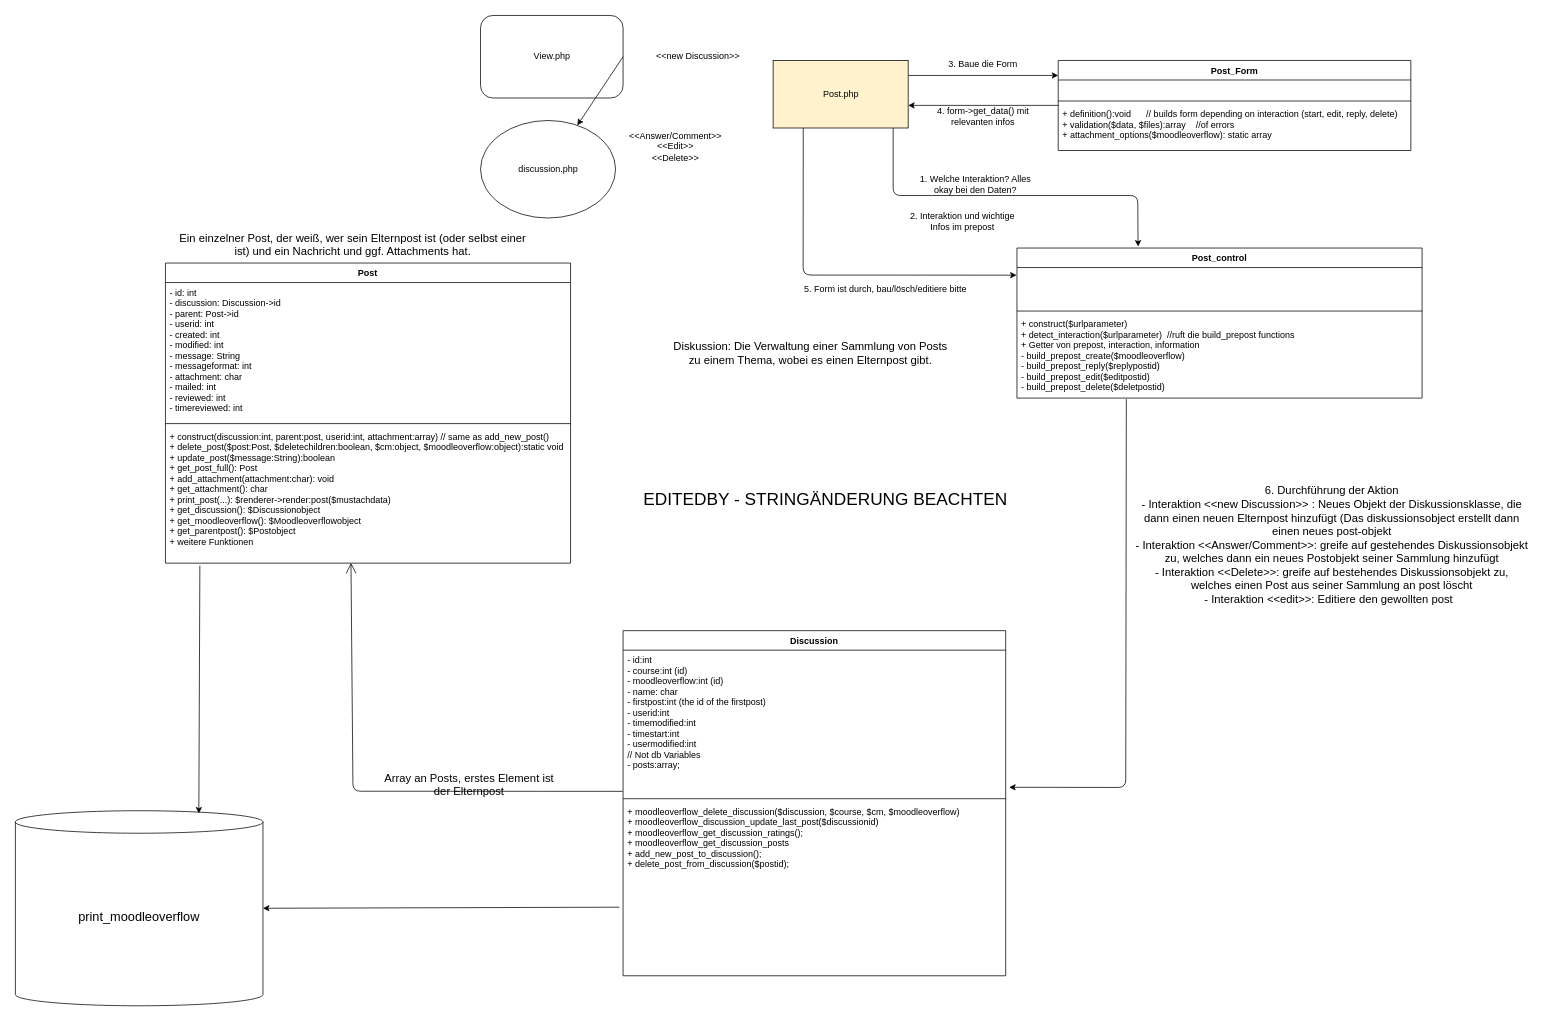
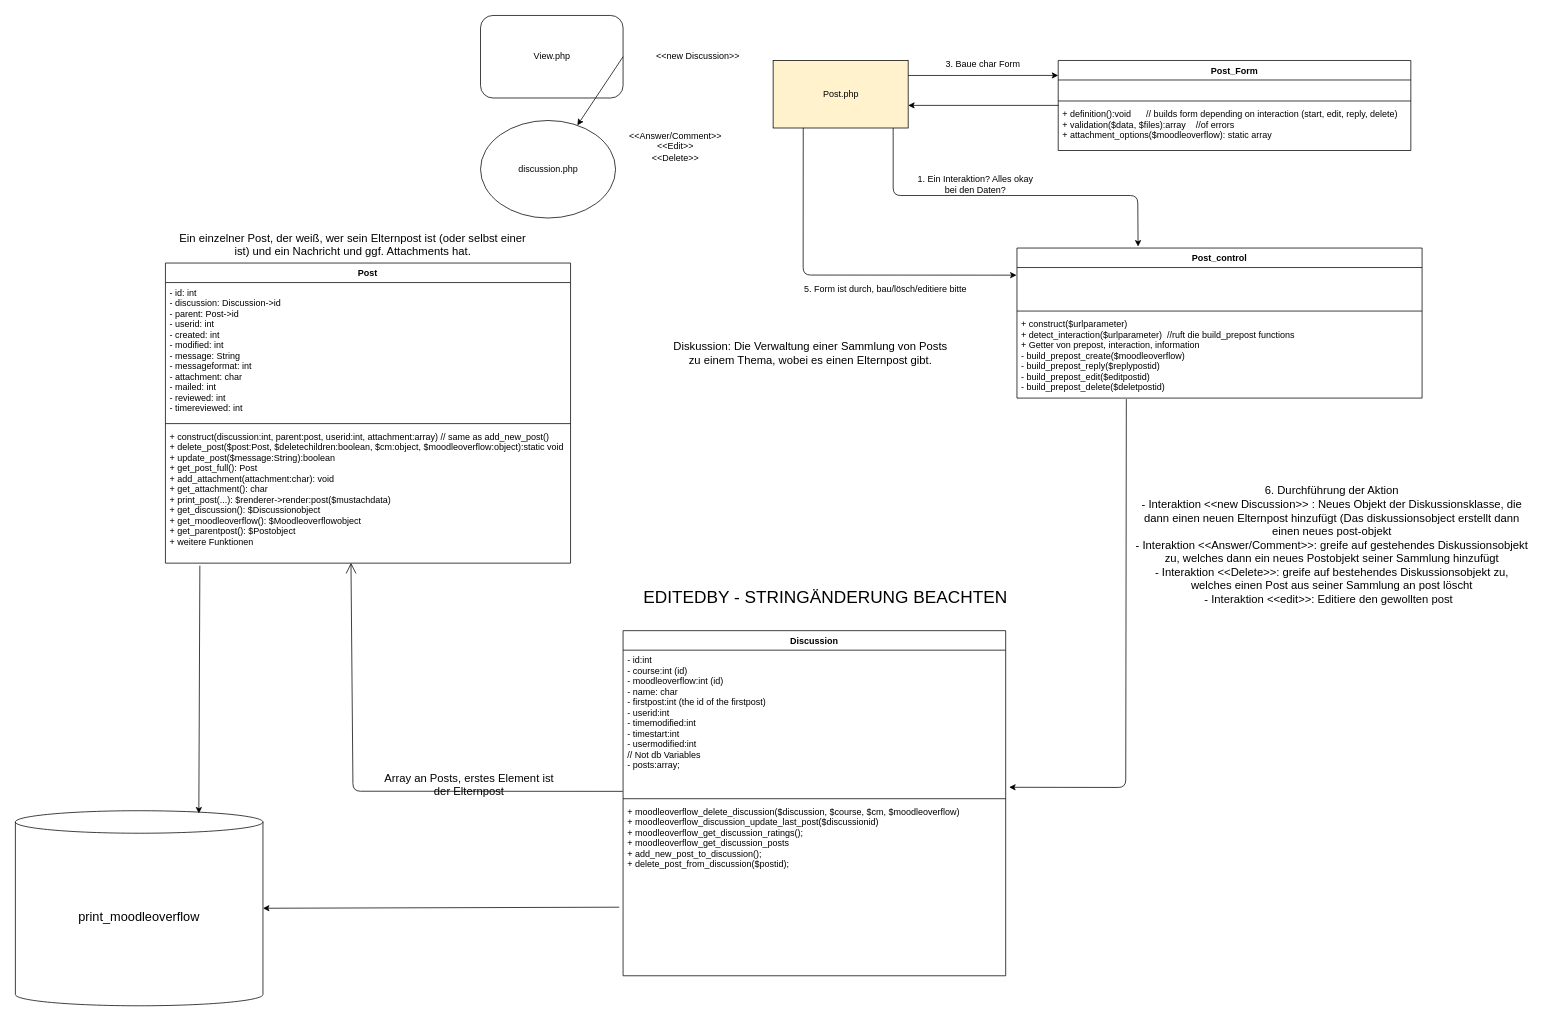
node "3. Baue die Form": label "3. Baue die Form" -> "3. Baue char Form"
node "4. form->get_data() mit relevanten infos": removed
node "1. Welche Interaktion? Alles okay bei den Daten?": label "1. Welche Interaktion? Alles okay bei den Daten?" -> "1. Ein Interaktion? Alles okay bei den Daten?"
node "2. Interaktion und wichtige Infos im prepost": removed
node "EDITEDBY - STRINGÄNDERUNG BEACHTEN": moved (825, 499) -> (825, 597)
